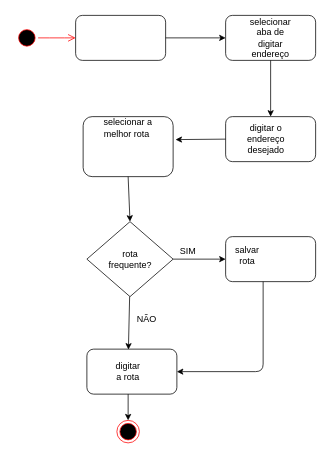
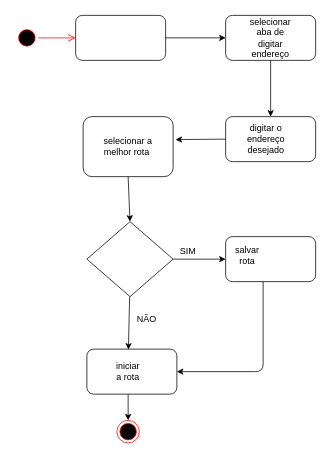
node "selecionar a melhor rota": moved (128, 128) -> (128, 147)
node "rota frequente?": removed
node "digitar a rota": label "digitar a rota" -> "iniciar a rota"
